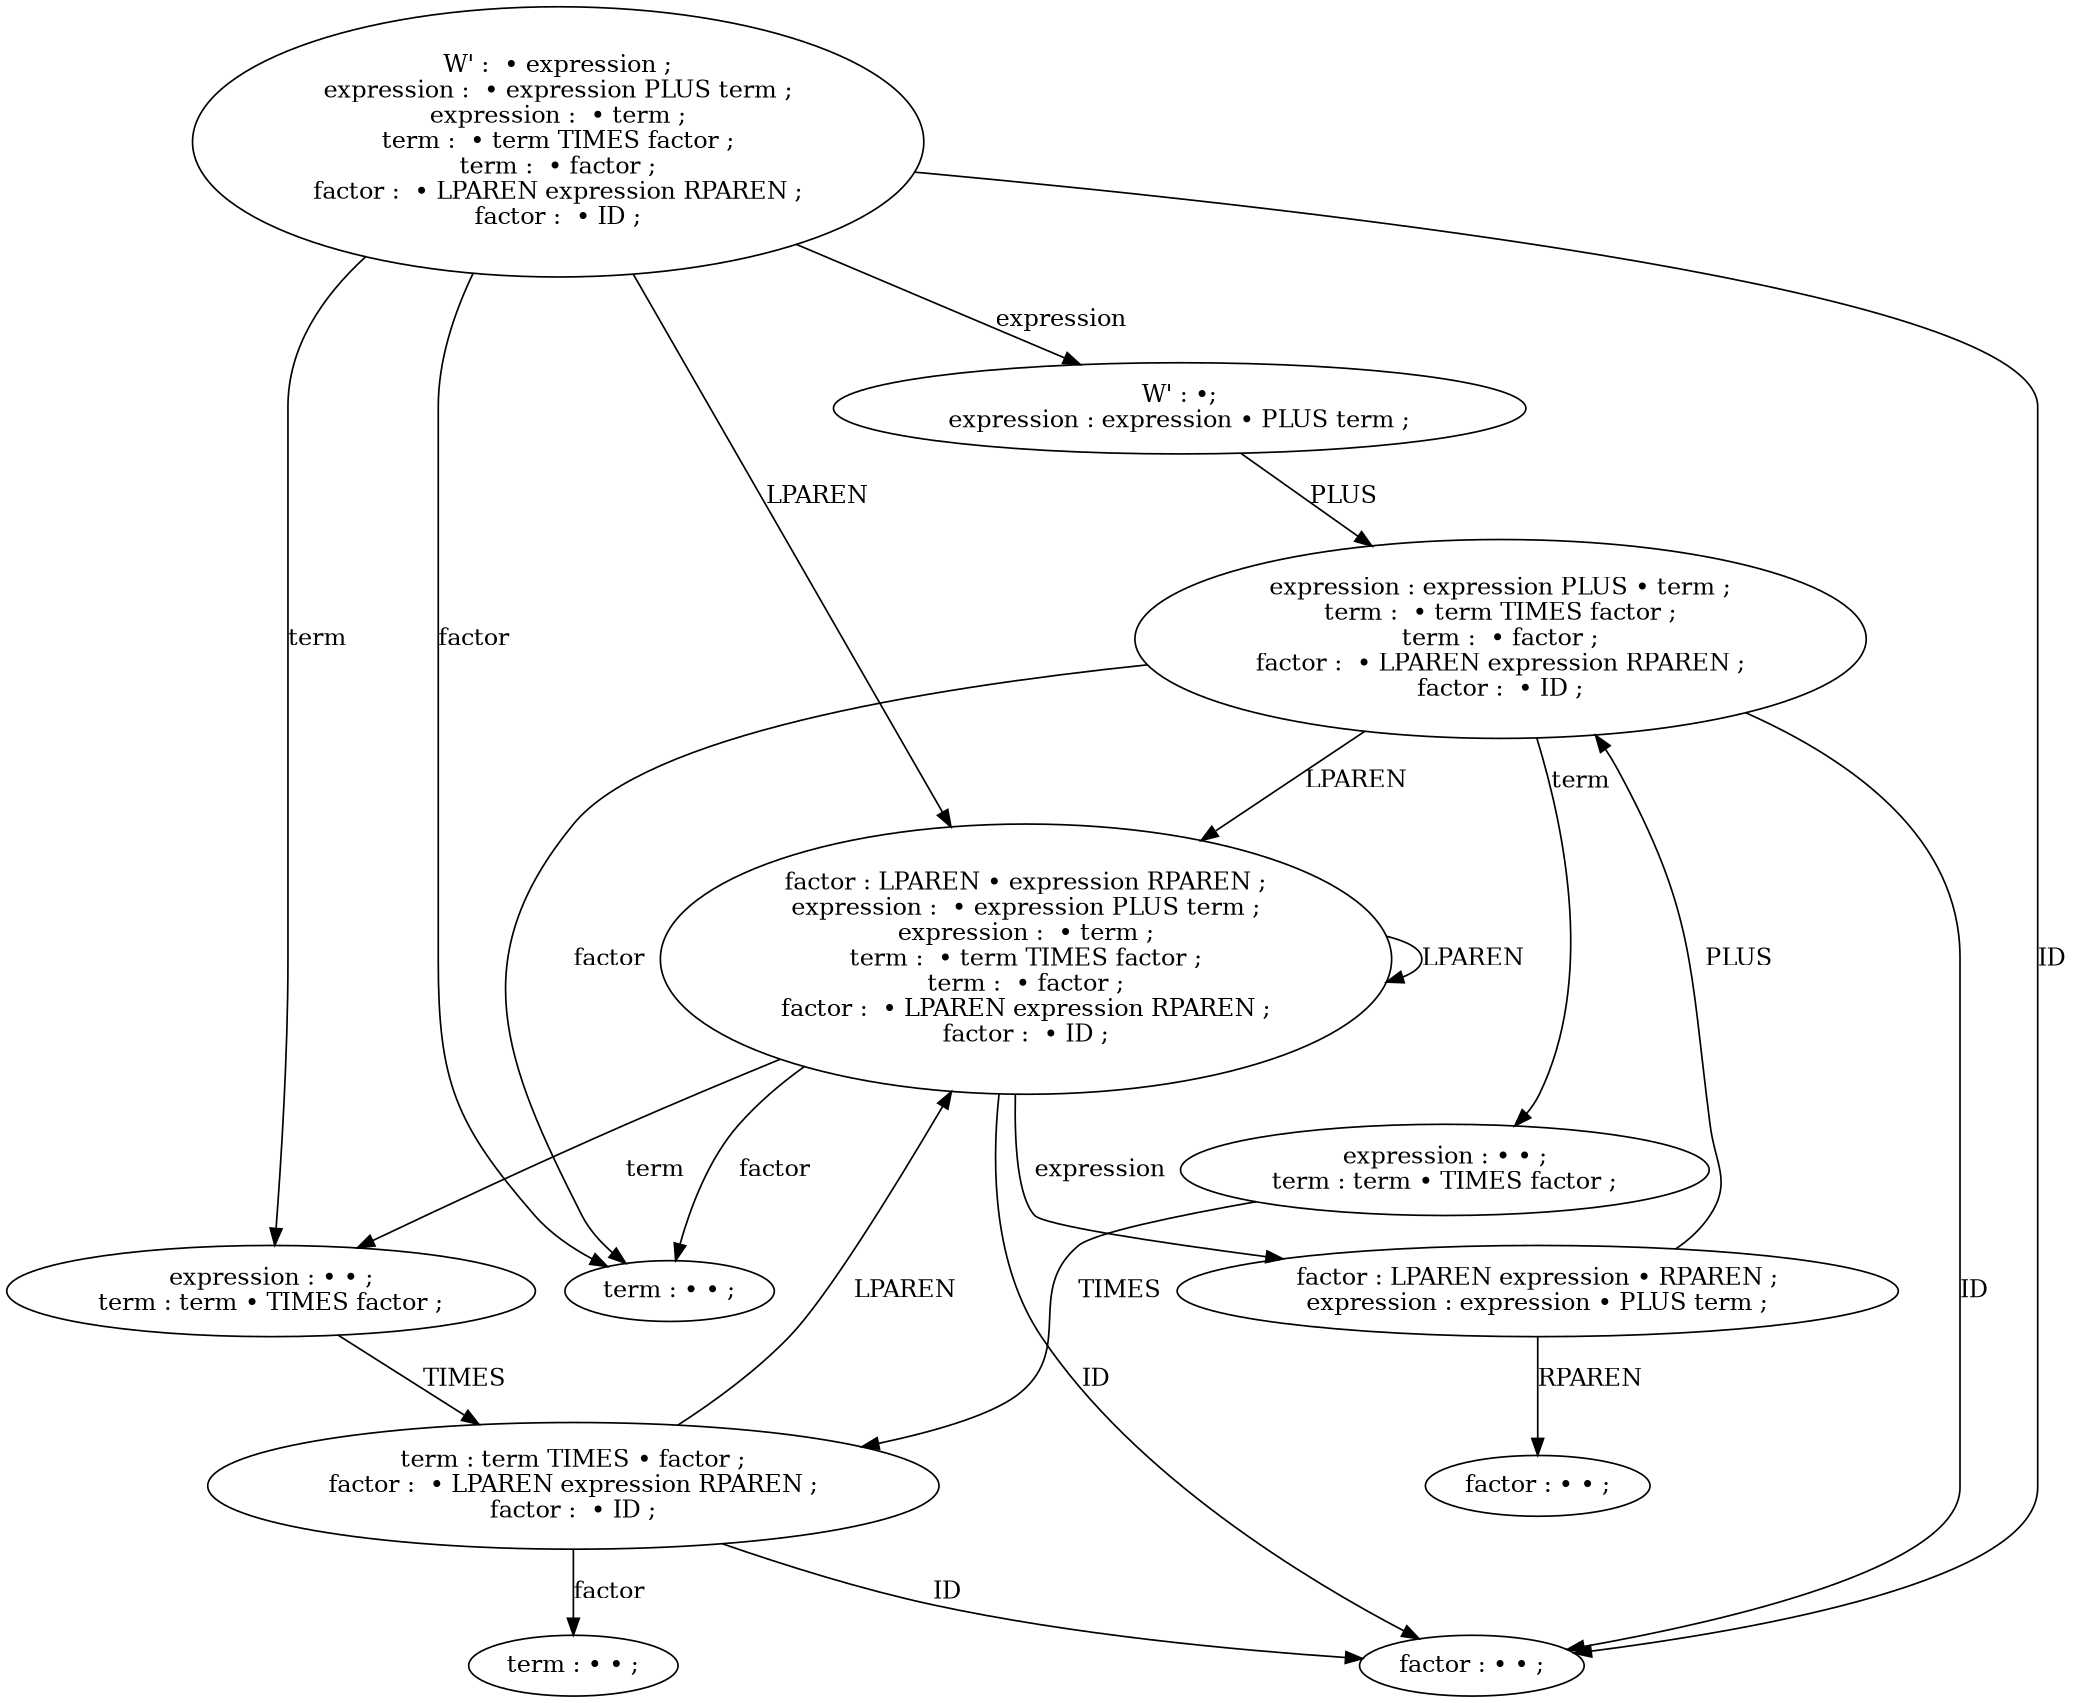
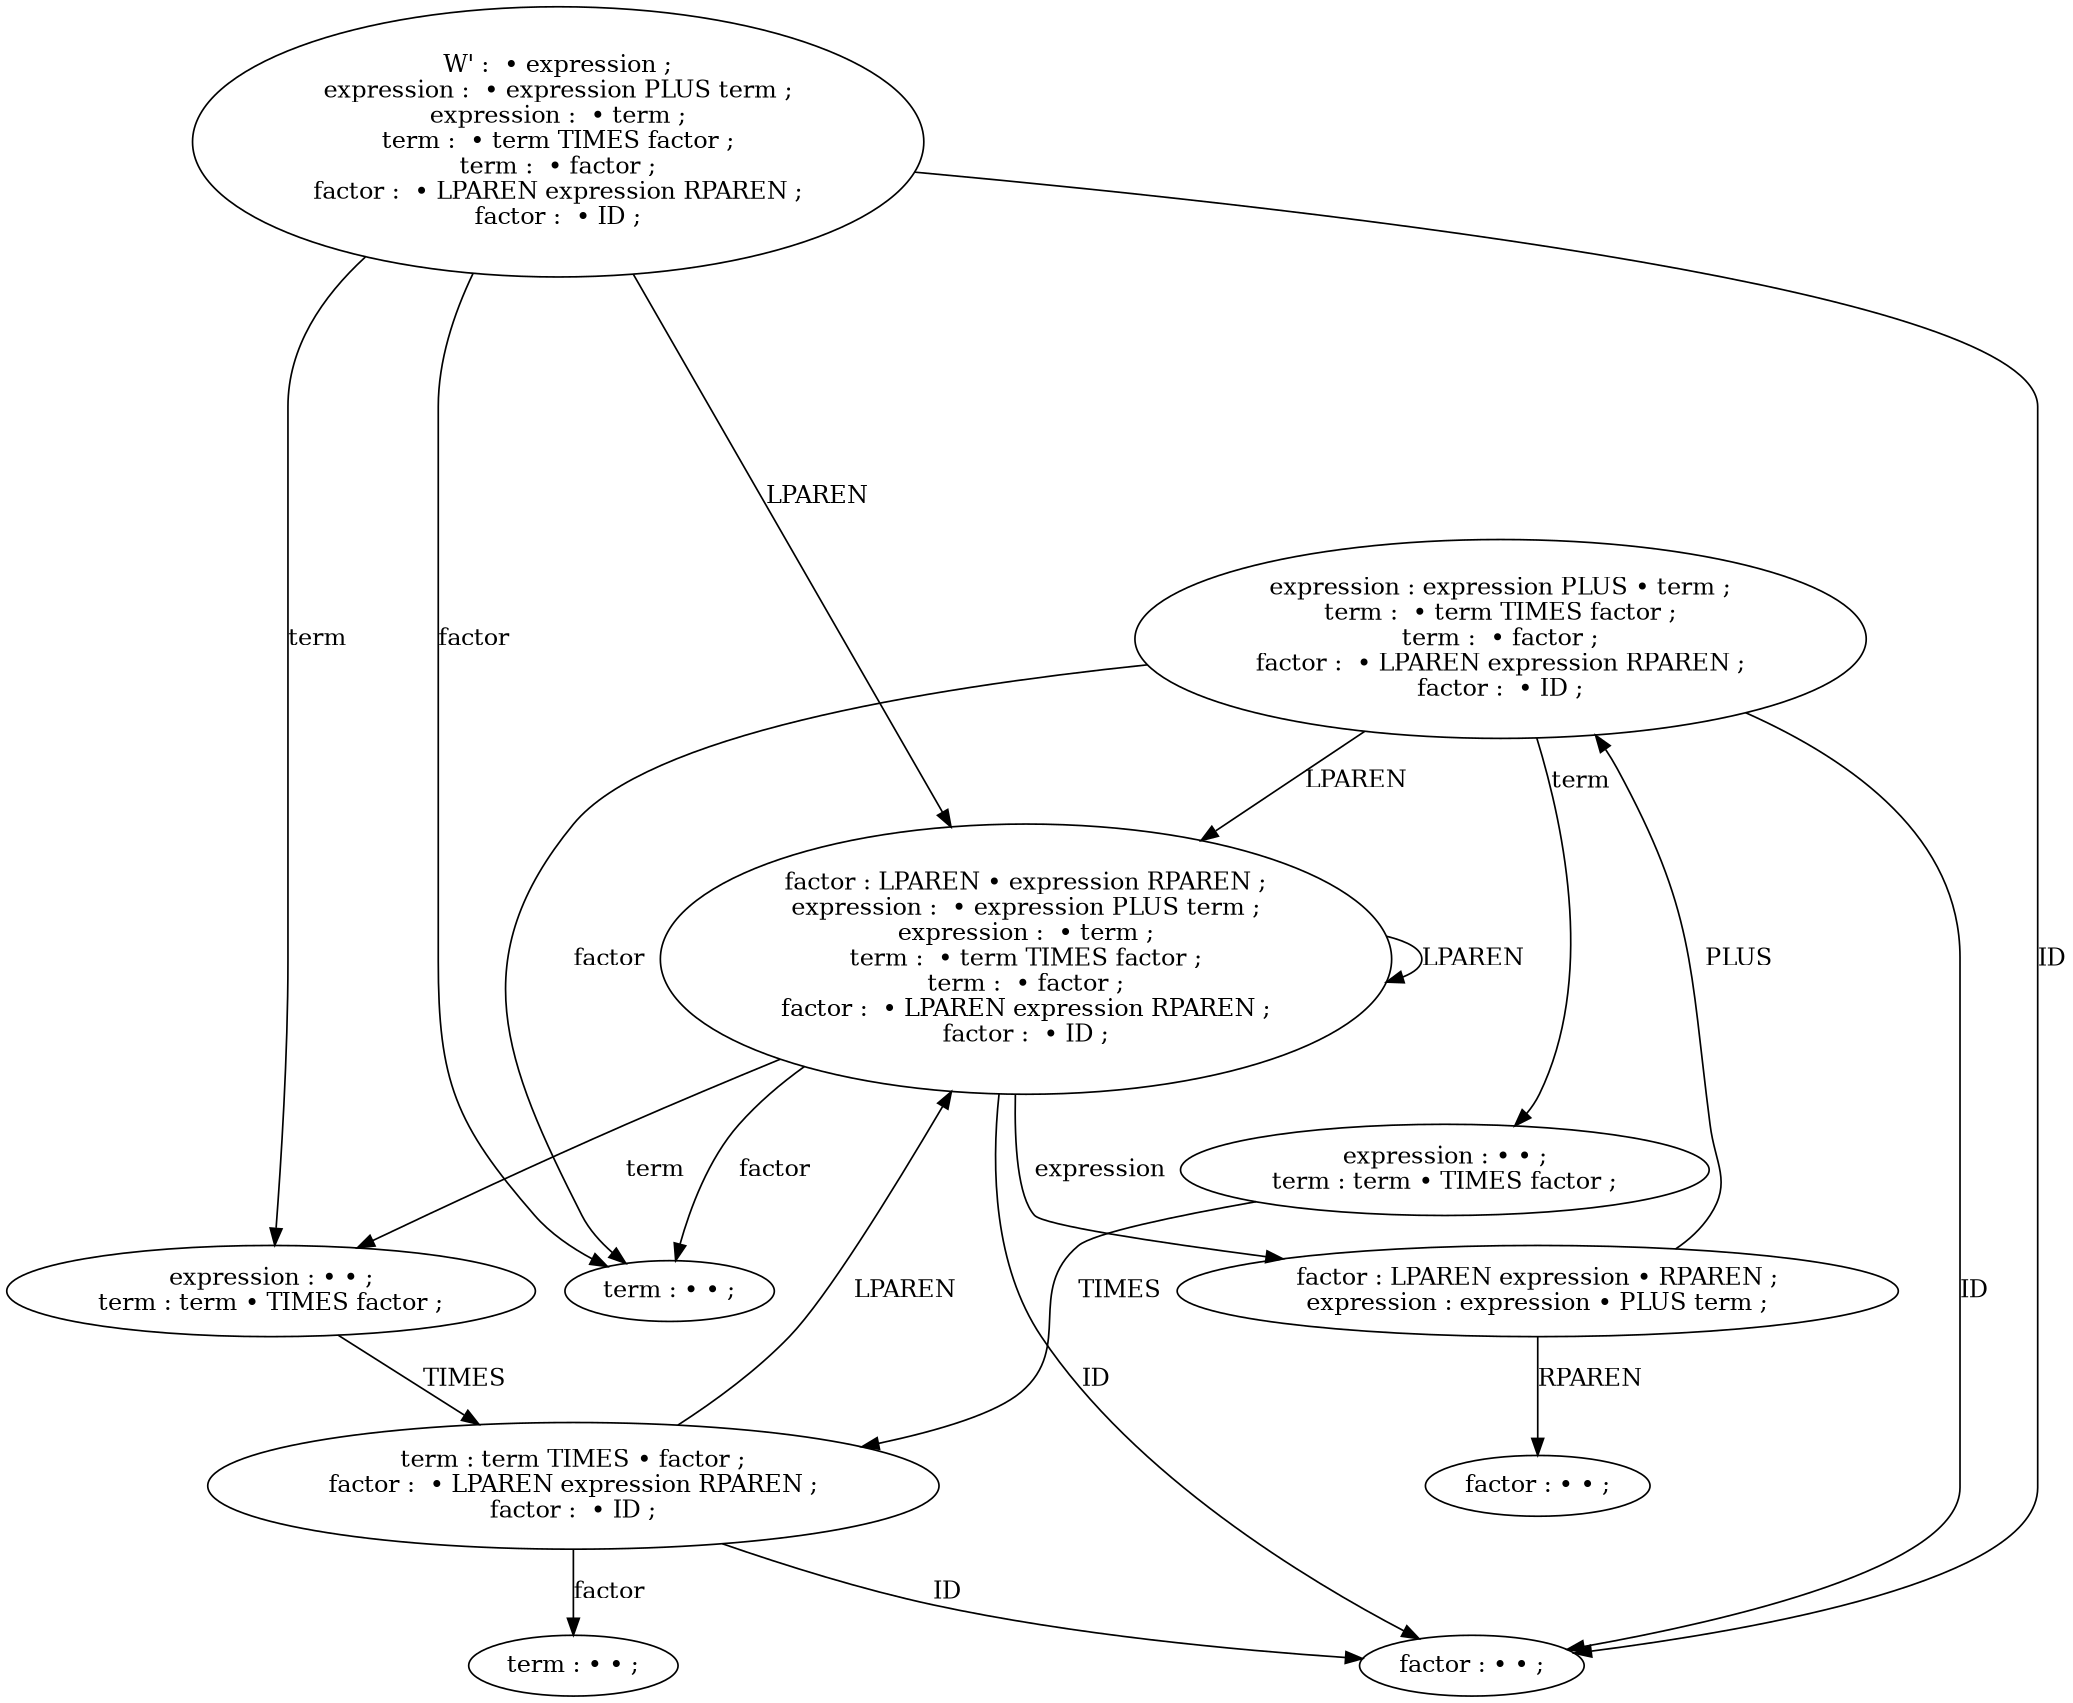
node "W' : •; expression : expression • PLUS term ;": removed
